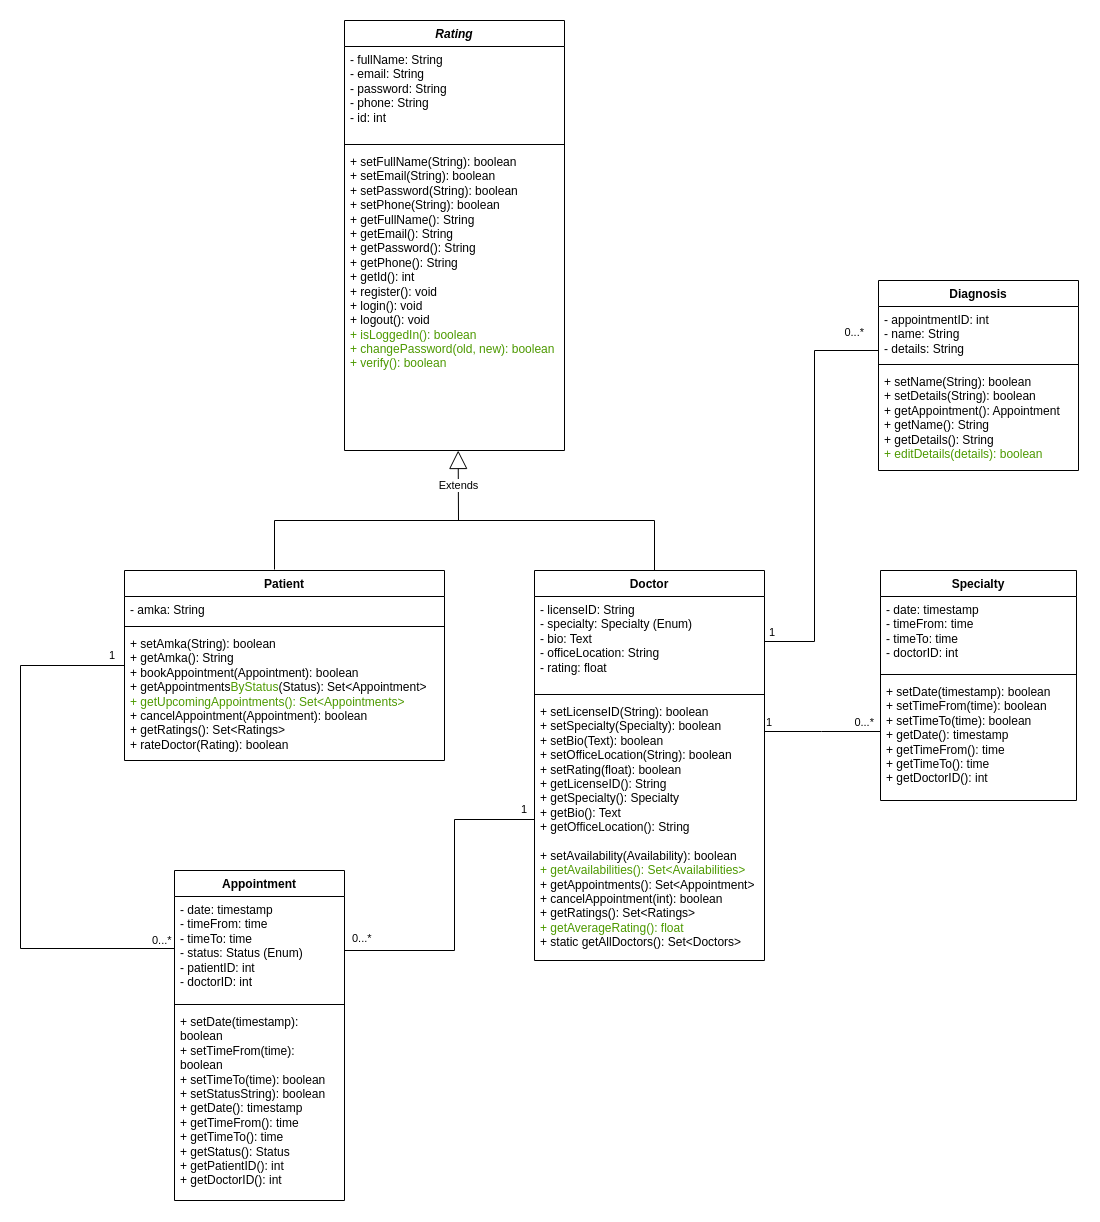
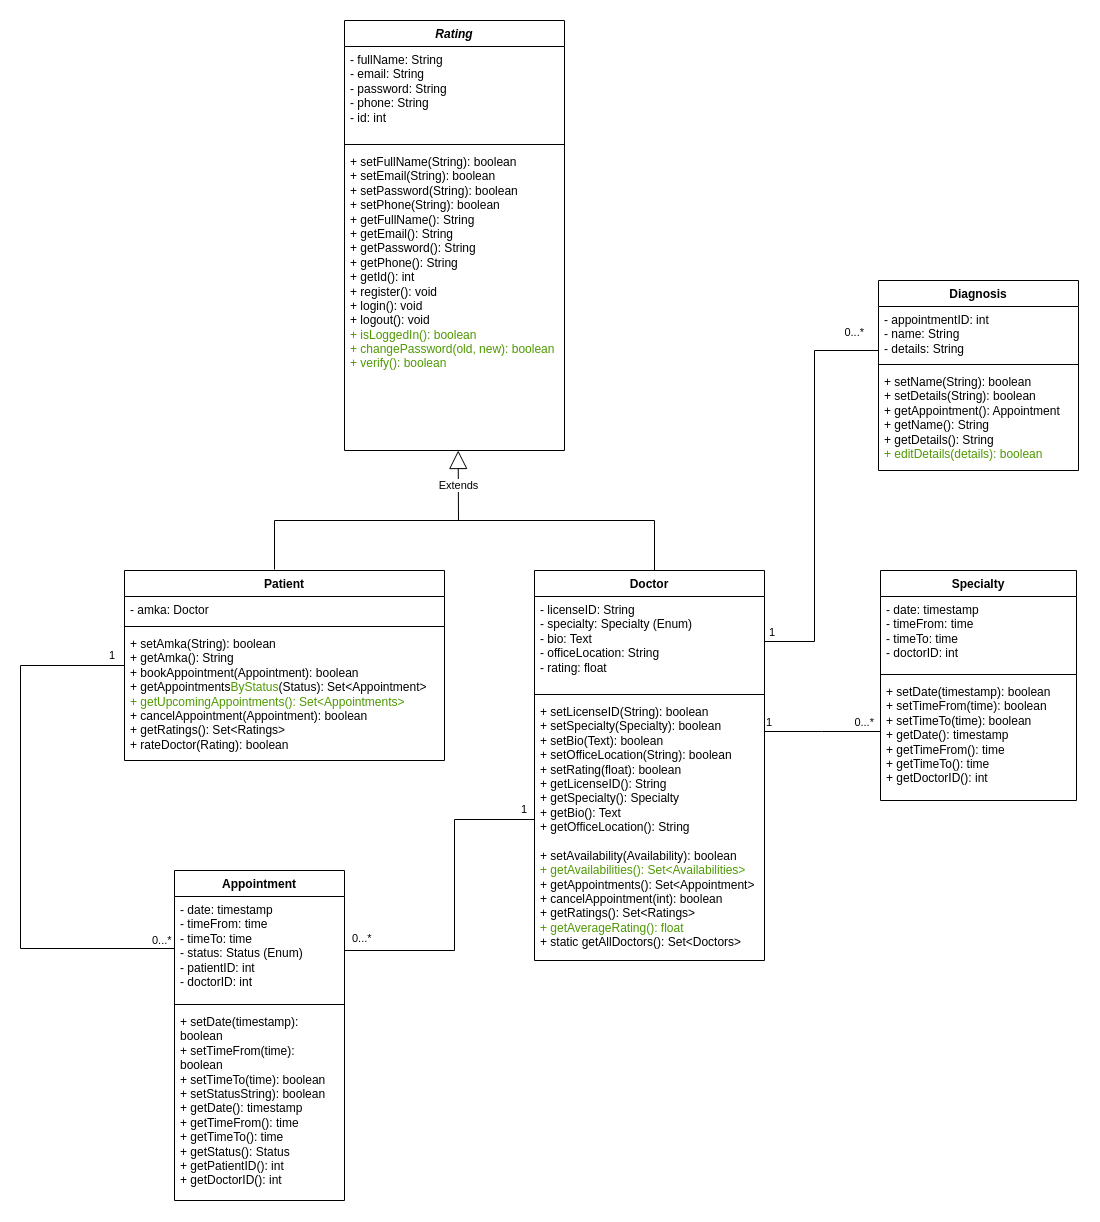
node "- amka: String": label "- amka: String" -> "- amka: Doctor"
